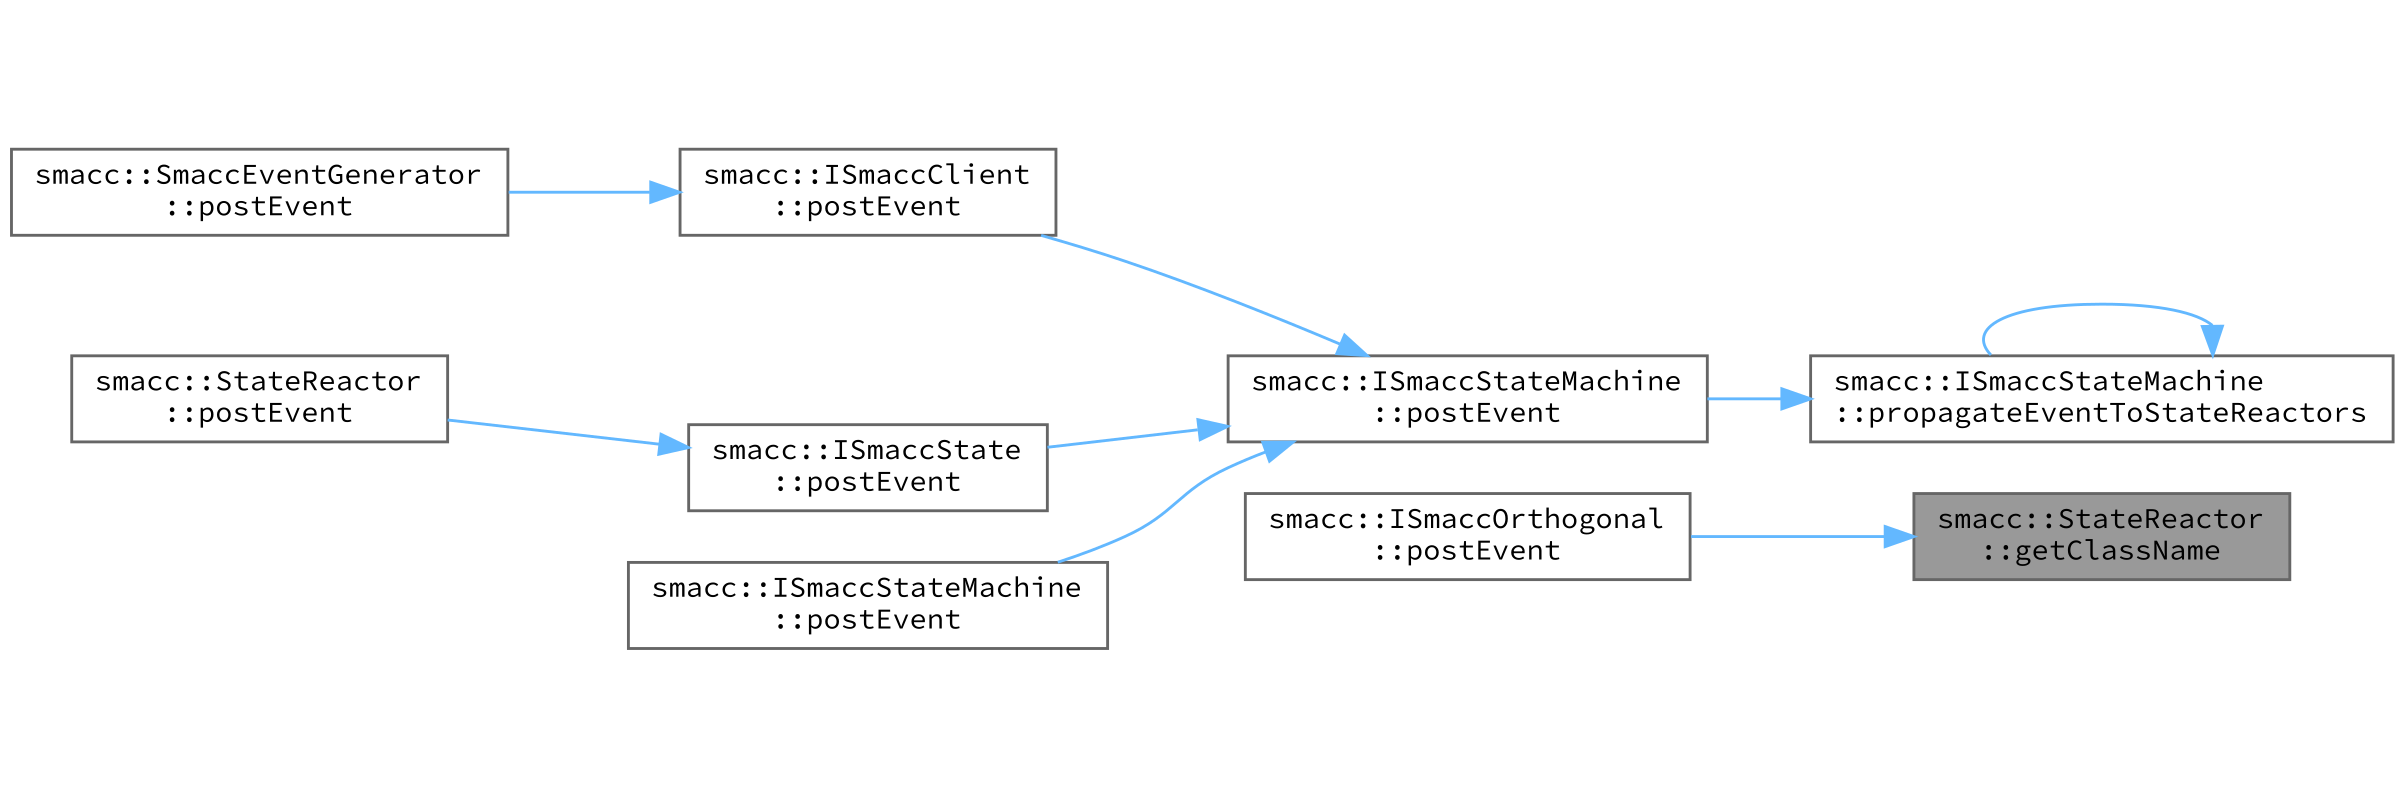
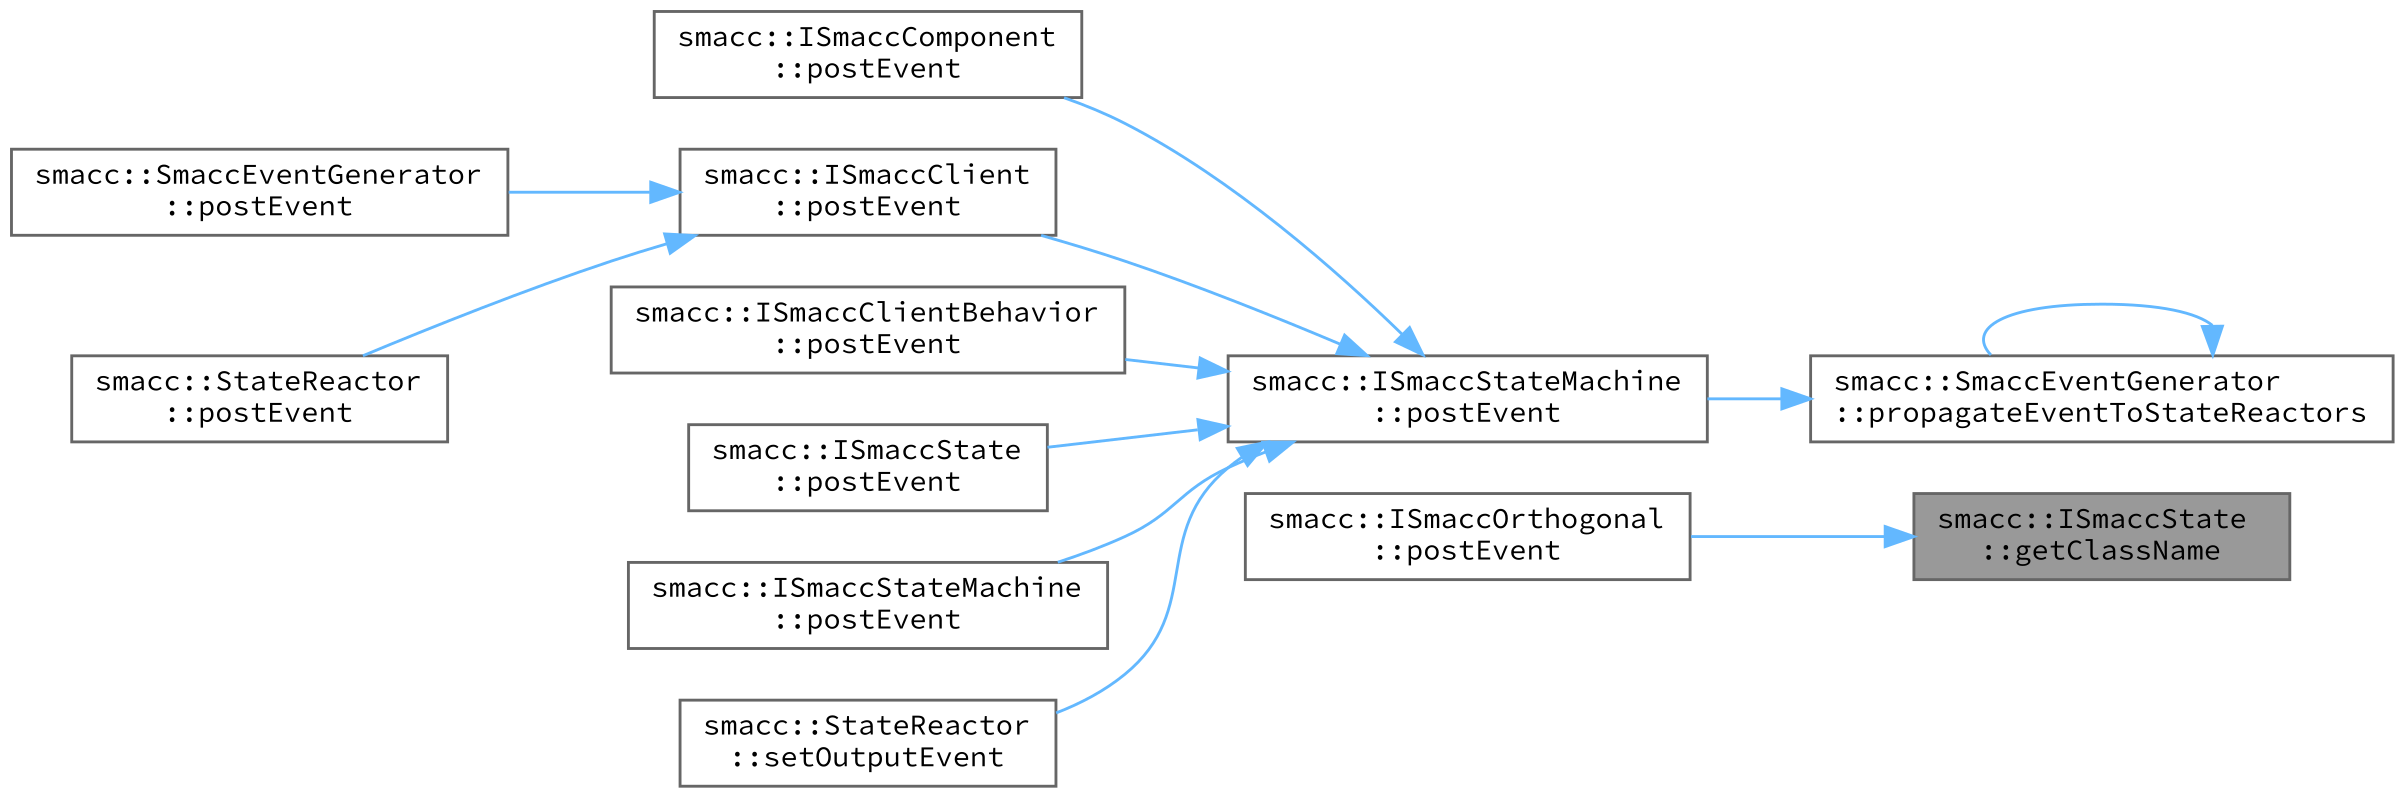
node "smacc::ISmaccComponent ::postEvent": added
node "smacc::ISmaccClientBehavior ::postEvent": added
node "smacc::ISmaccStateMachine ::propagateEventToStateReactors": label "smacc::ISmaccStateMachine ::propagateEventToStateReactors" -> "smacc::SmaccEventGenerator ::propagateEventToStateReactors"
edge "smacc::StateReactor ::postEvent" -> "smacc::ISmaccState ::postEvent": now "smacc::StateReactor ::postEvent" -> "smacc::ISmaccClient ::postEvent"
node "smacc::StateReactor ::getClassName": label "smacc::StateReactor ::getClassName" -> "smacc::ISmaccState ::getClassName"
node "smacc::StateReactor ::setOutputEvent": added
